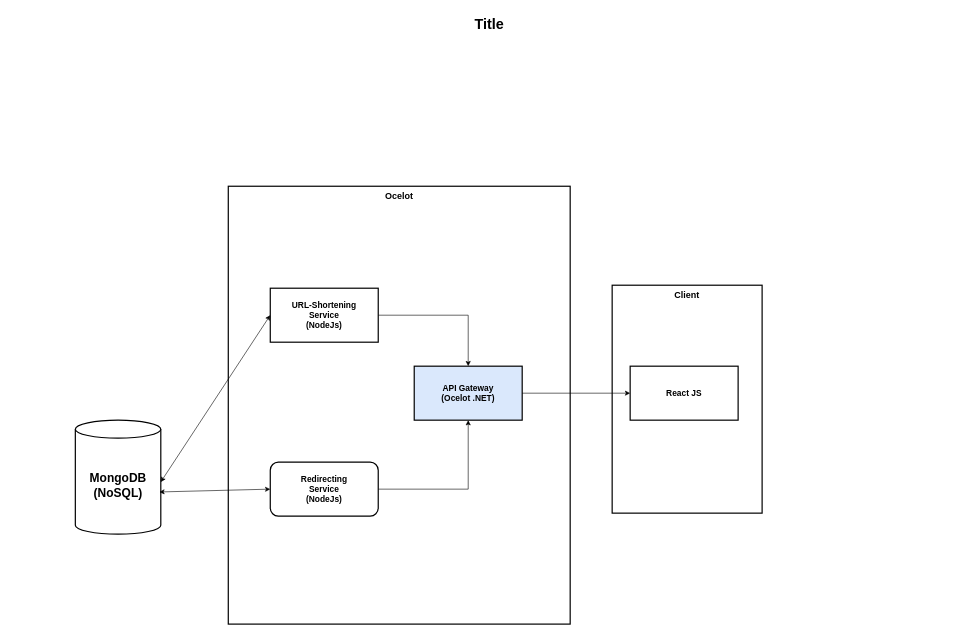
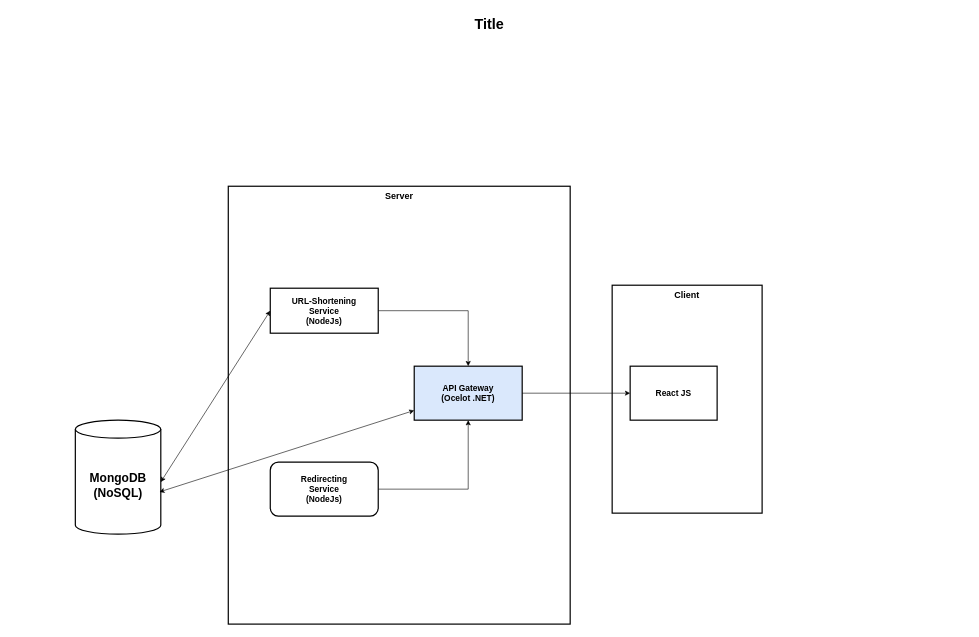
node "Ocelot": label "Ocelot" -> "Server"
node "URL-Shortening Service (NodeJs)": size 108x54 -> 108x45
node "React JS": size 108x54 -> 87x54
edge "MongoDB (NoSQL)" -- "Redirecting Service (NodeJs)": now "MongoDB (NoSQL)" -- "API Gateway (Ocelot .NET)"
